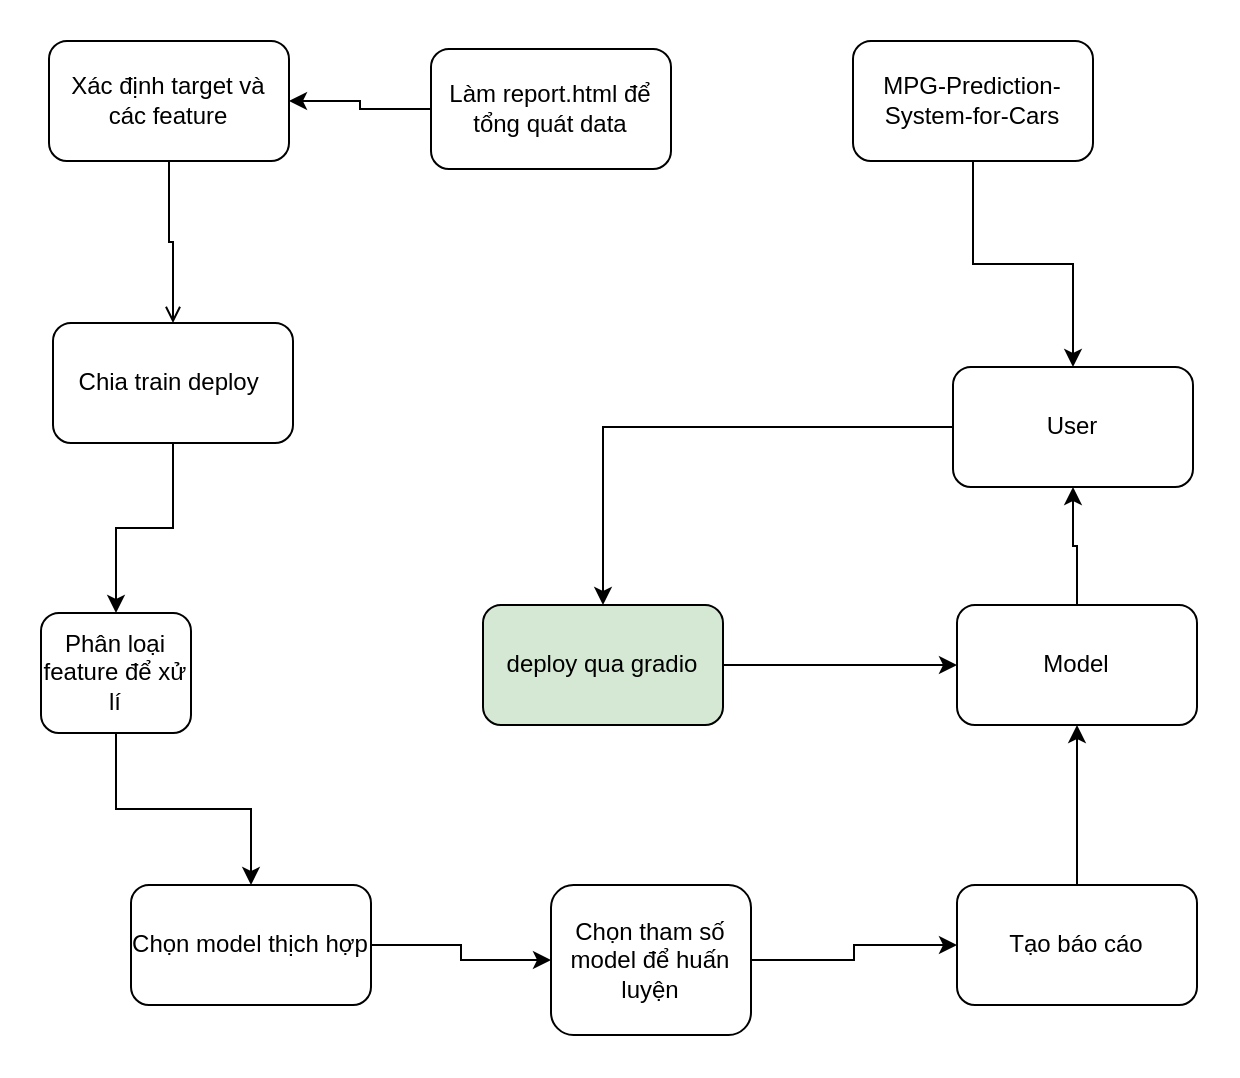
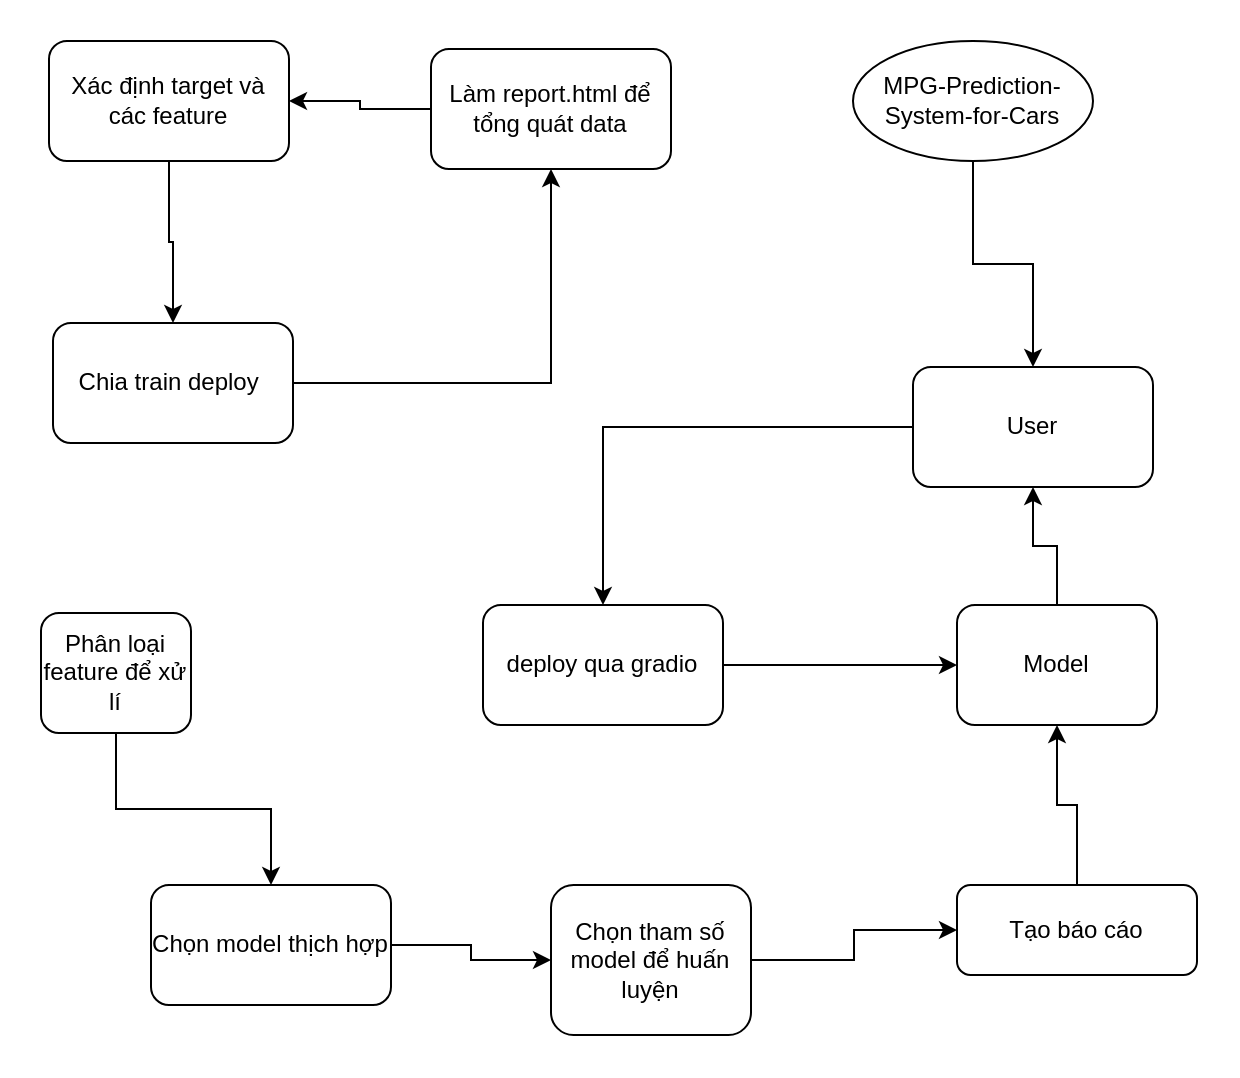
node "MPG-Prediction-System-for-Cars": shape rounded rectangle -> ellipse
edge "Xác định target và các feature" -> "Chia train deploy": arrowhead open -> classic
node "User": moved (1073, 427) -> (1033, 427)
edge "Chia train deploy" -> "Phân loại feature để xử lí": now "Chia train deploy" -> "Làm report.html để tổng quát data"
node "deploy qua gradio": fillcolor #d5e8d4 -> #ffffff
node "Model": size 240x120 -> 200x120
node "Chọn model thịch hợp": moved (251, 945) -> (271, 945)
node "Tạo báo cáo": size 240x120 -> 240x90
